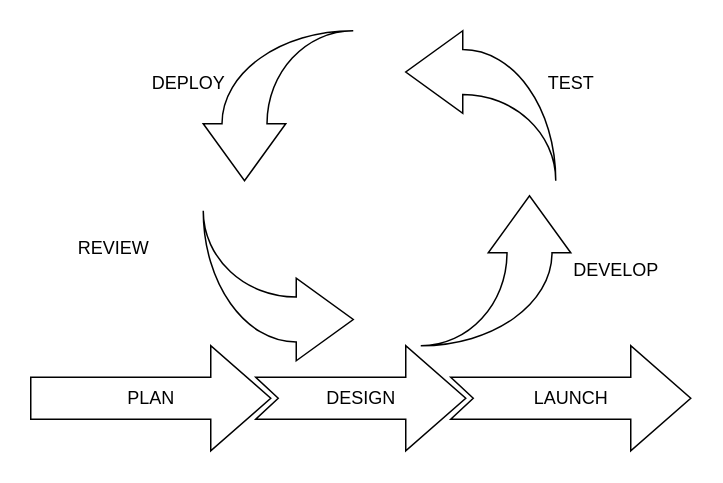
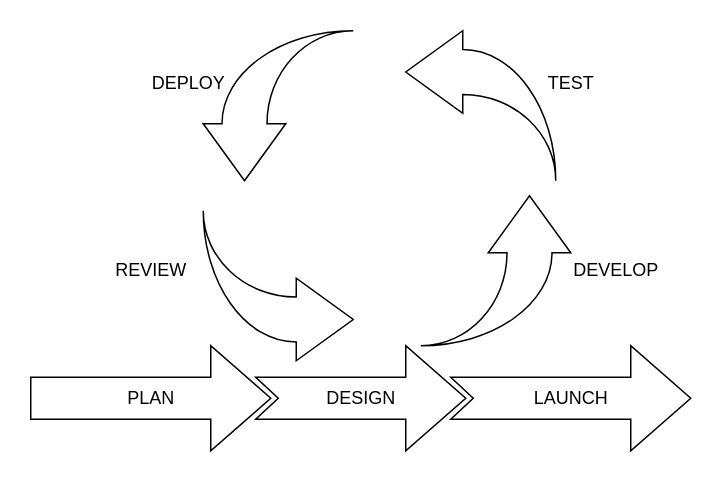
node "REVIEW": moved (113, 248) -> (151, 271)
